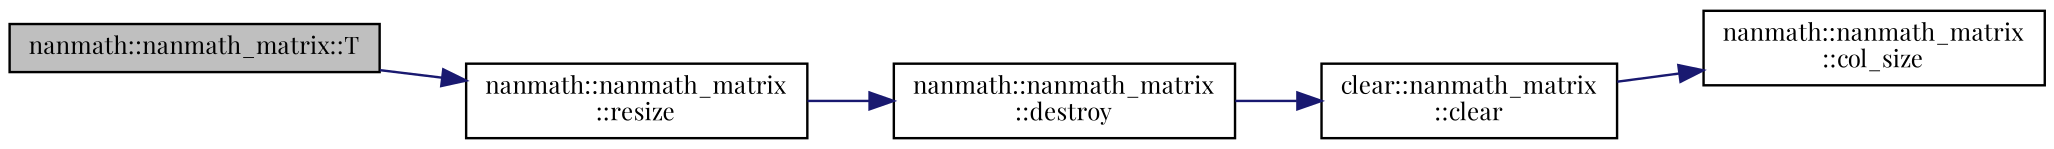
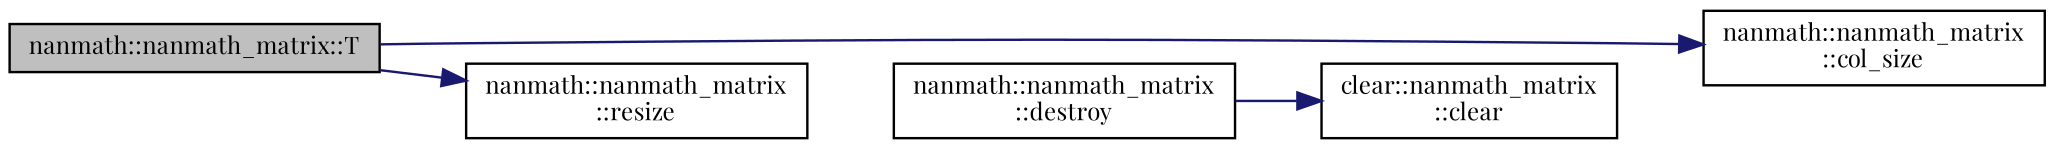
edge "clear::nanmath_matrix ::clear" -> "nanmath::nanmath_matrix ::col_size": now "nanmath::nanmath_matrix::T" -> "nanmath::nanmath_matrix ::col_size"
edge "nanmath::nanmath_matrix ::resize" -> "nanmath::nanmath_matrix ::destroy": removed
